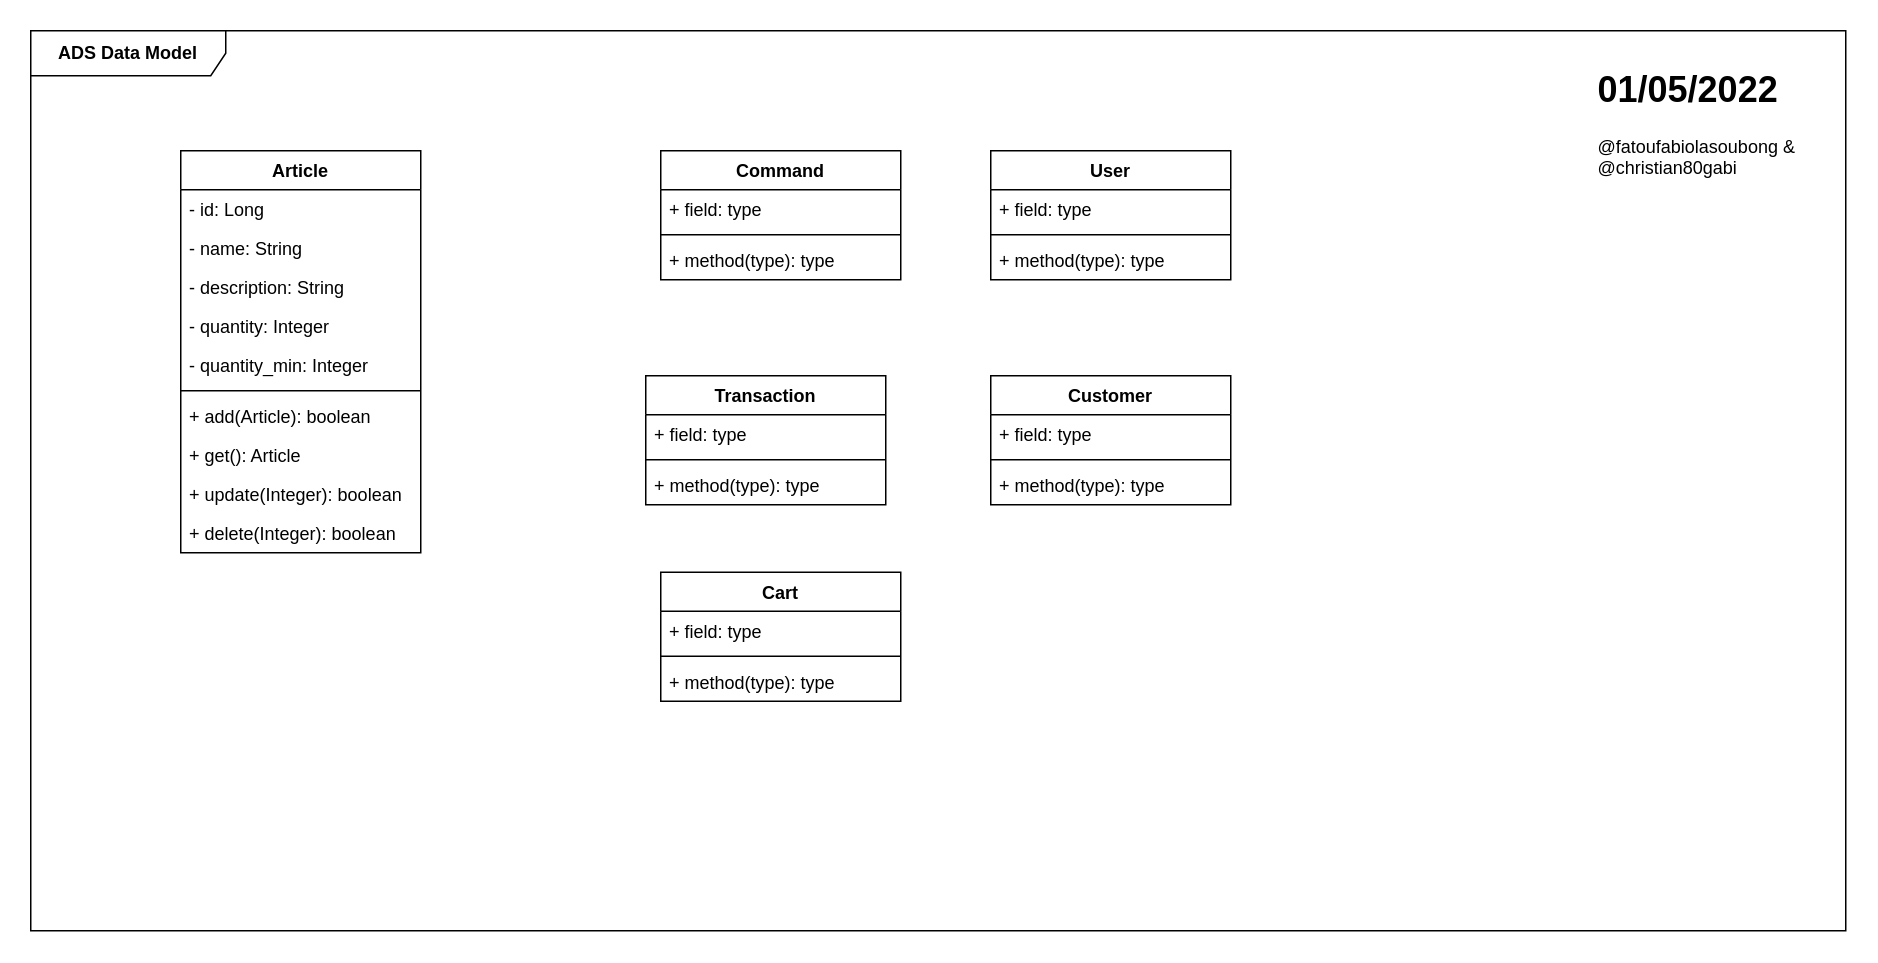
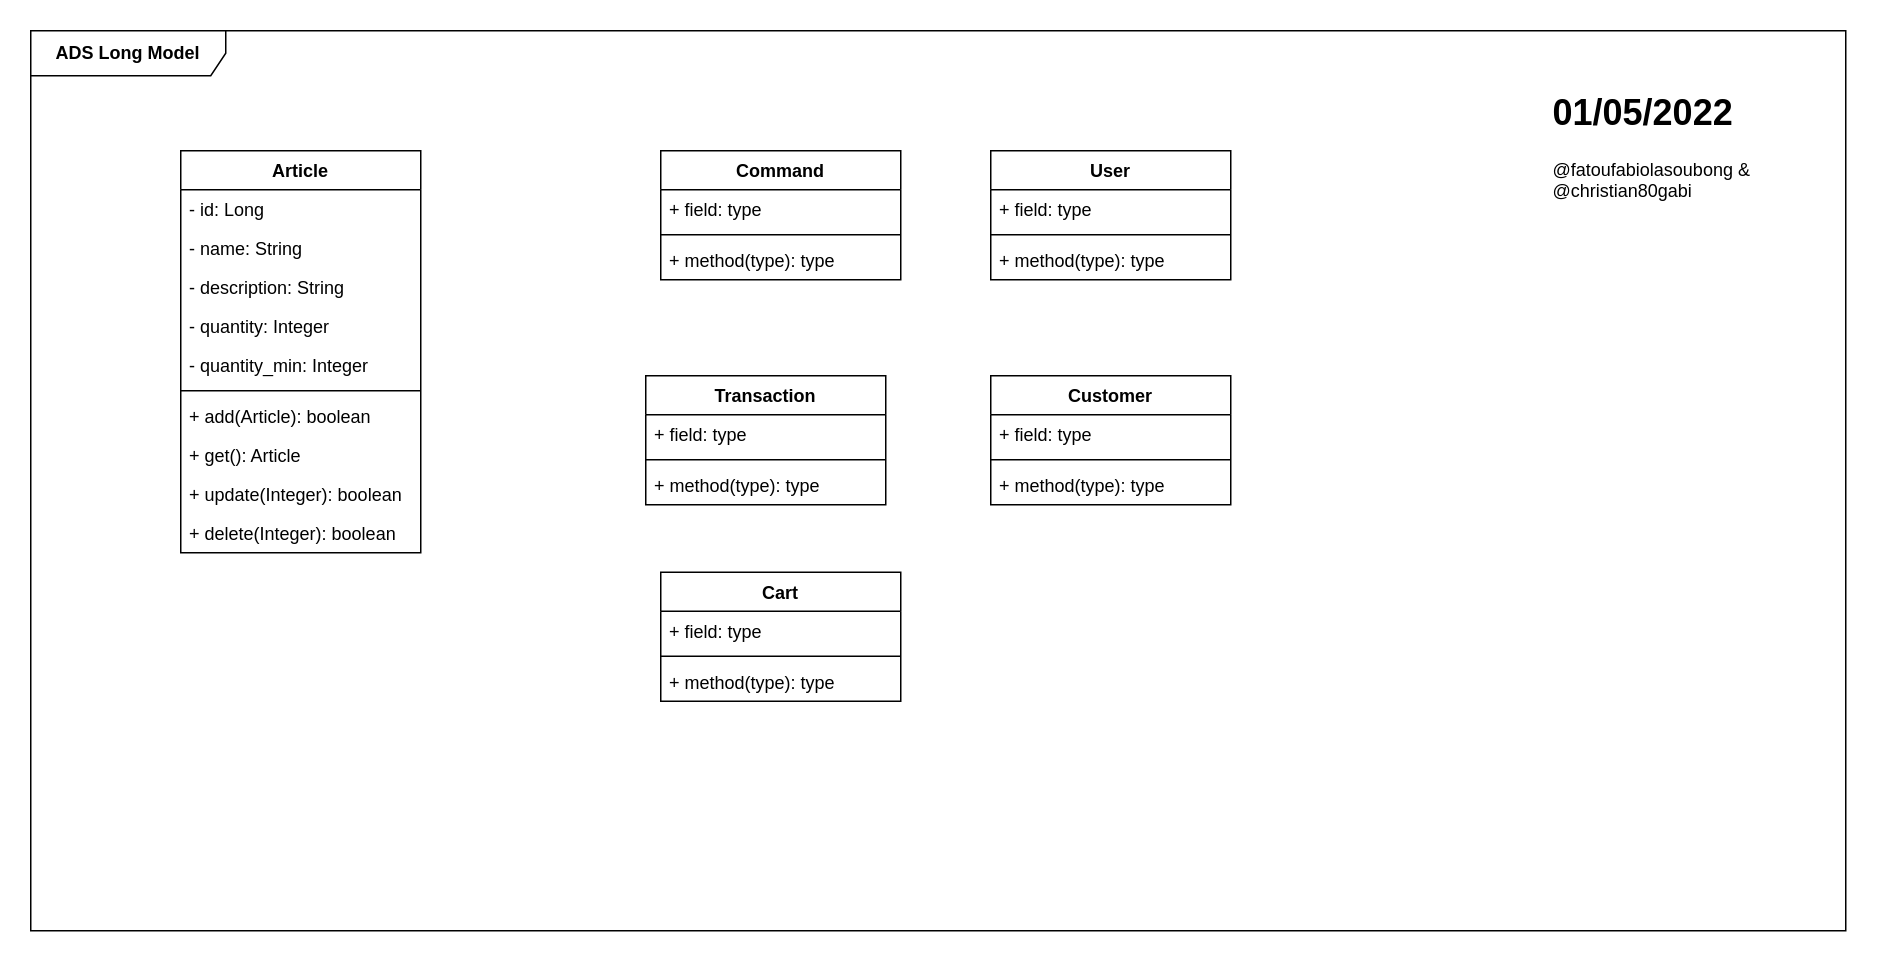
node "ADS Data Model": label "ADS Data Model" -> "ADS Long Model"
node "01/05/2022@fatoufabiolasoubong & @christian80gabi": moved (1703, 151) -> (1658, 173)
